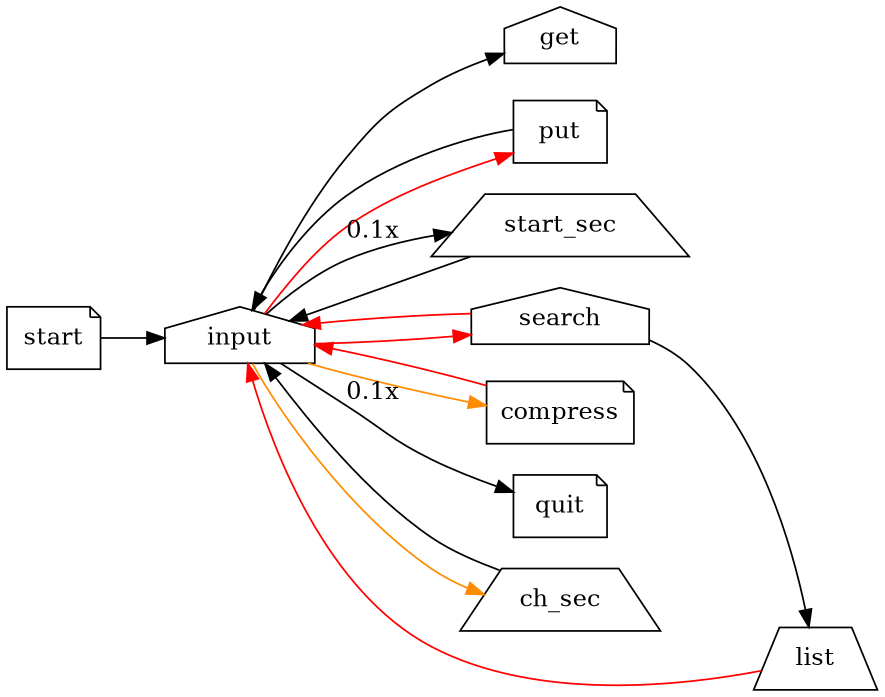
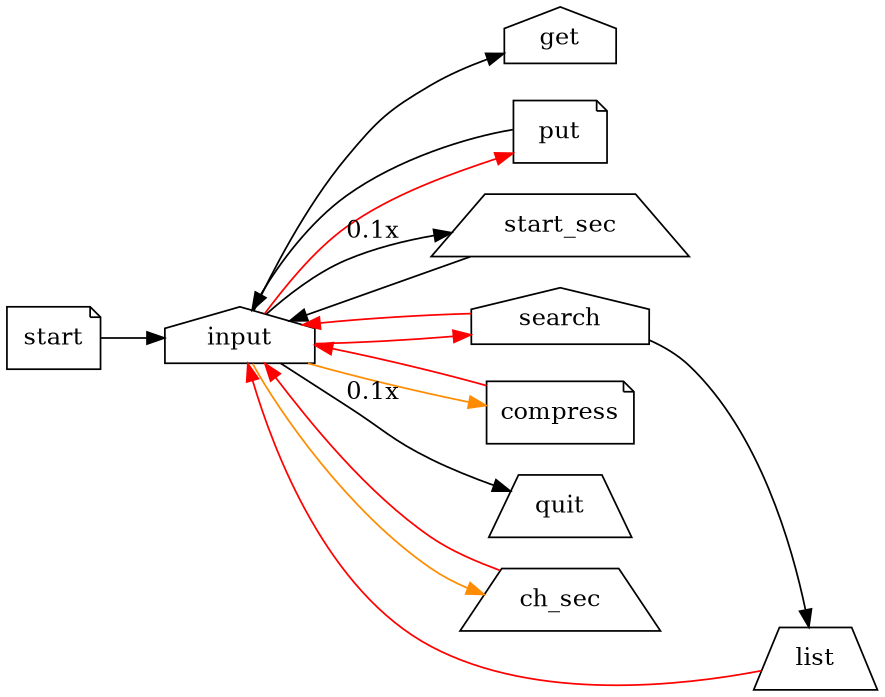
edge "ch_sec" -> "input": color black -> red
node "quit": shape note -> trapezium
